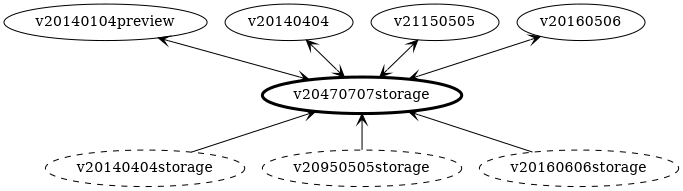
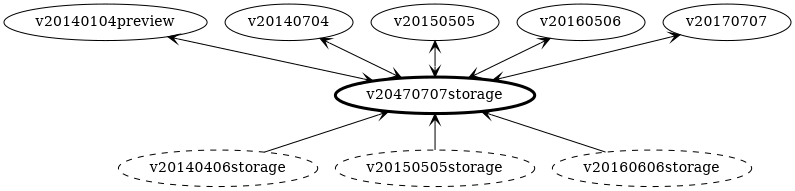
node "v20140404": label "v20140404" -> "v20140704"
node "v21150505": label "v21150505" -> "v20150505"
node "v20170707": added
node "v20140404storage": label "v20140404storage" -> "v20140406storage"
node "v20950505storage": label "v20950505storage" -> "v20150505storage"
